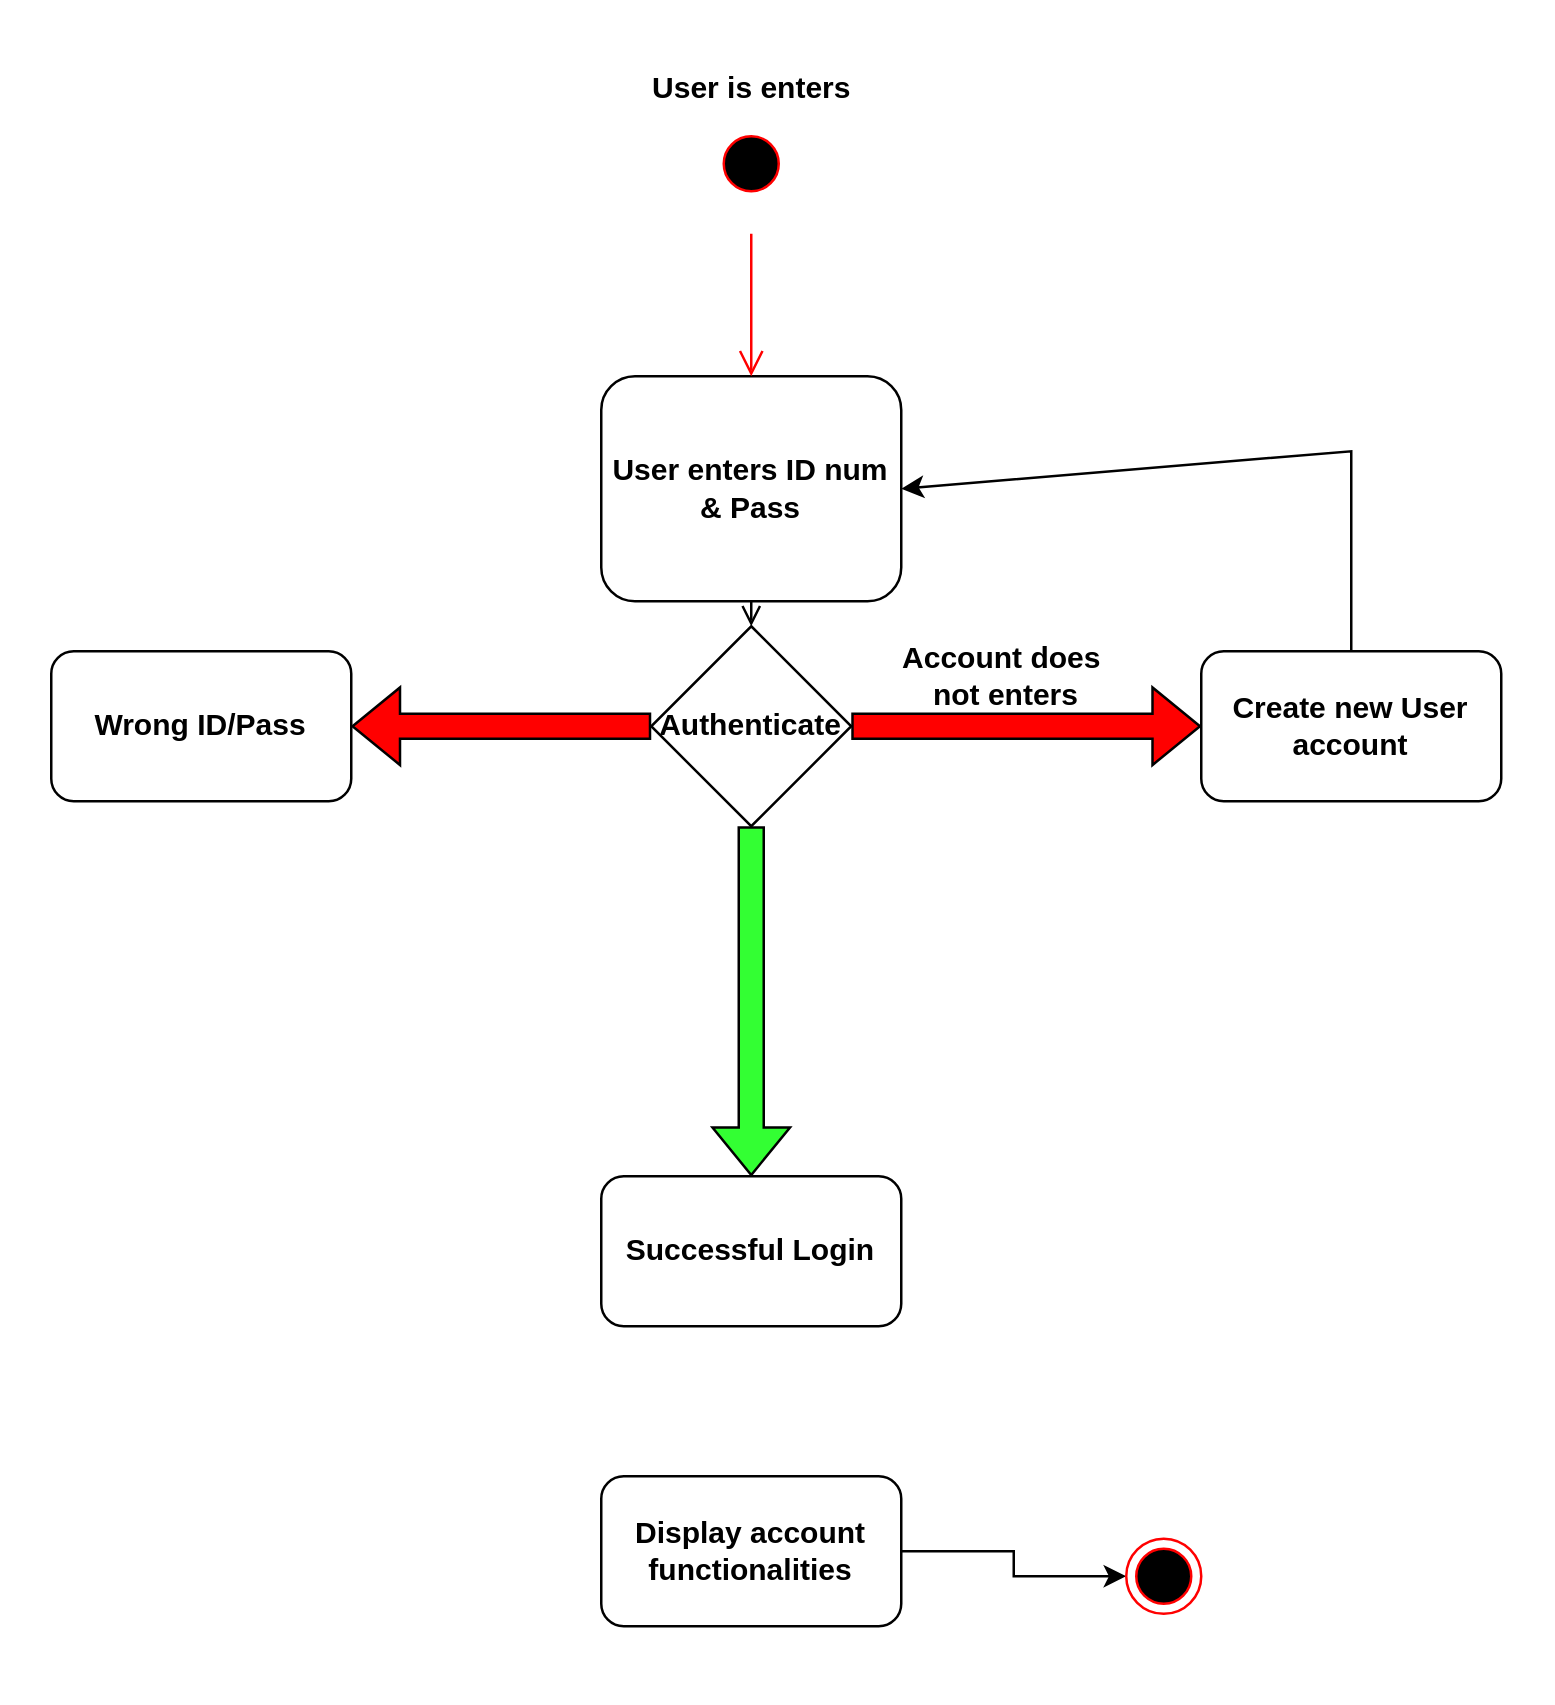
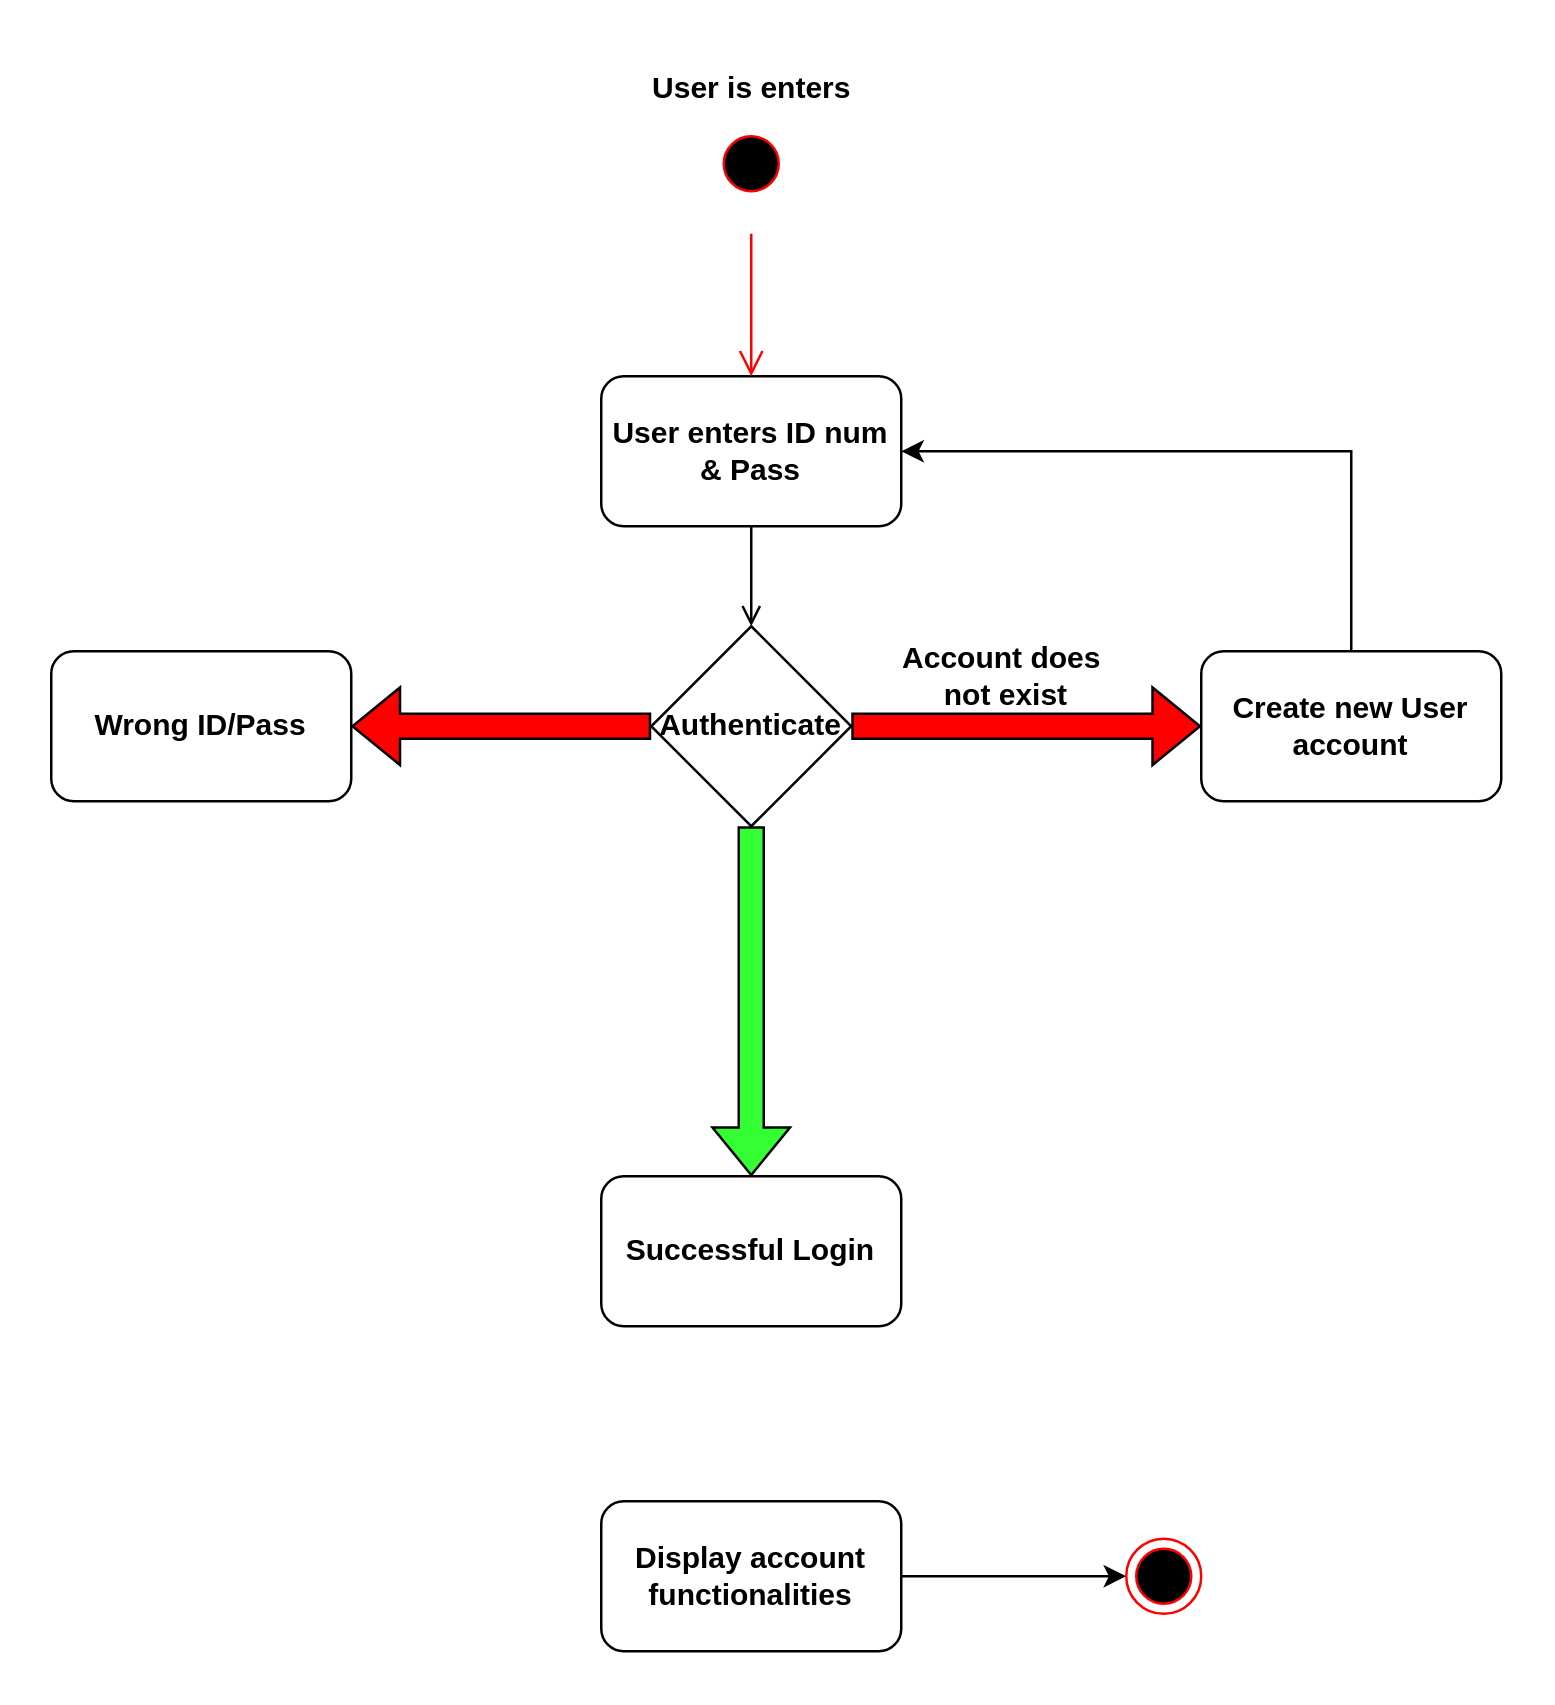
node "User enters ID num & Pass": size 300x225 -> 300x150
node "Account does not enters": label "Account does not enters" -> "Account does not exist"
node "Display account functionalities": moved (751, 1551) -> (751, 1576)
